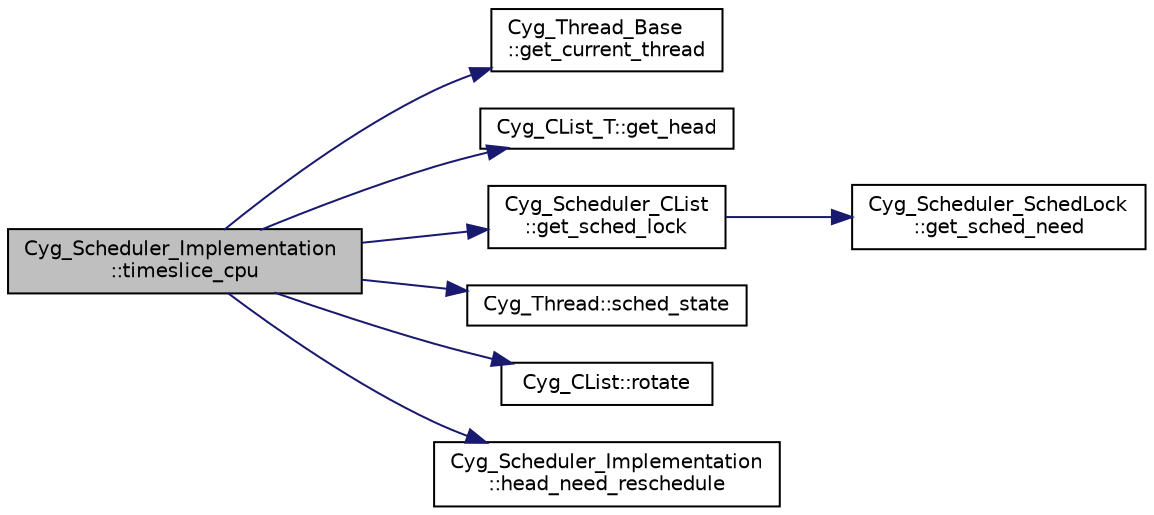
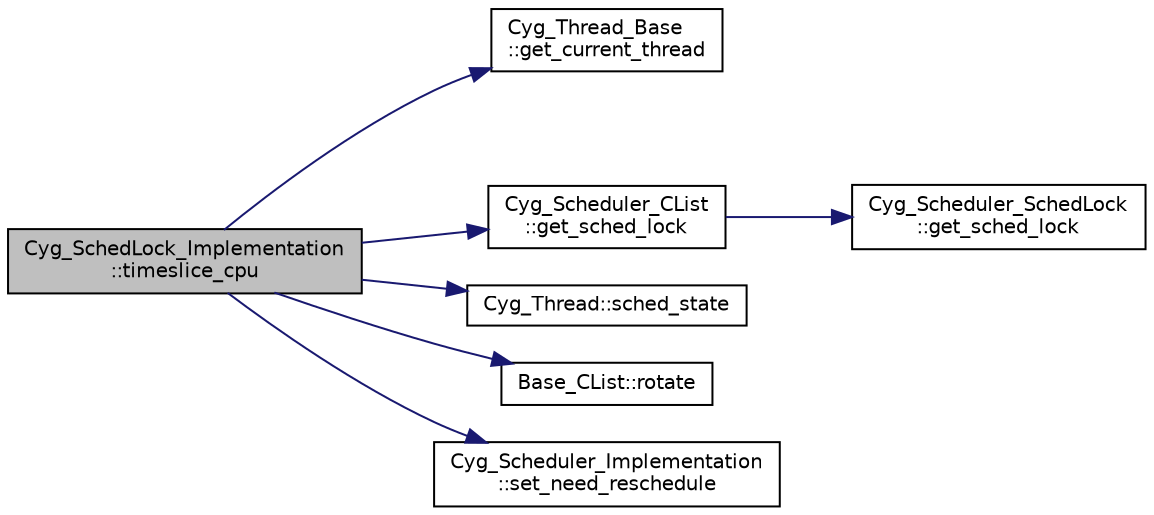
node "Cyg_CList_T::get_head": removed
node "Cyg_Scheduler_SchedLock ::get_sched_need": label "Cyg_Scheduler_SchedLock ::get_sched_need" -> "Cyg_Scheduler_SchedLock ::get_sched_lock"
node "Cyg_Scheduler_Implementation ::timeslice_cpu": label "Cyg_Scheduler_Implementation ::timeslice_cpu" -> "Cyg_SchedLock_Implementation ::timeslice_cpu"
node "Cyg_CList::rotate": label "Cyg_CList::rotate" -> "Base_CList::rotate"
node "Cyg_Scheduler_Implementation ::head_need_reschedule": label "Cyg_Scheduler_Implementation ::head_need_reschedule" -> "Cyg_Scheduler_Implementation ::set_need_reschedule"
